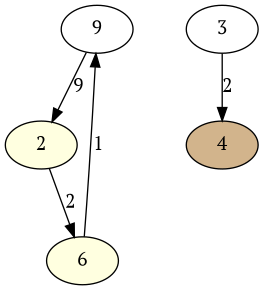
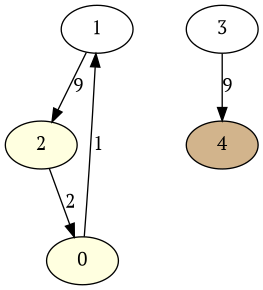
node "9": label "9" -> "1"
edge "3" -> "4": label "2" -> "9"
node "6": label "6" -> "0"
